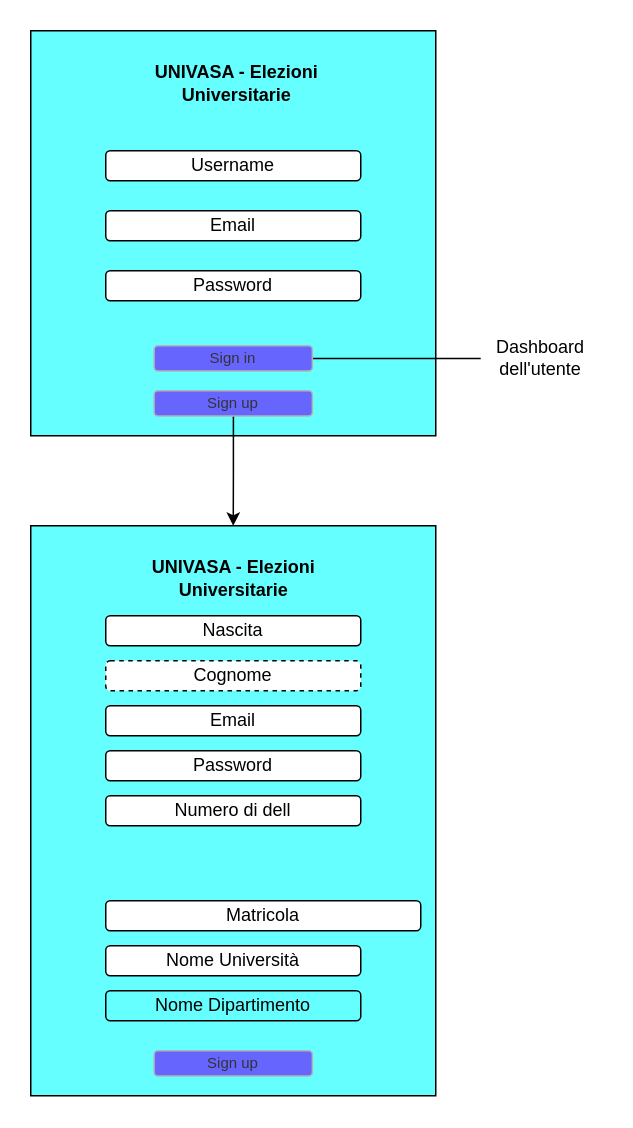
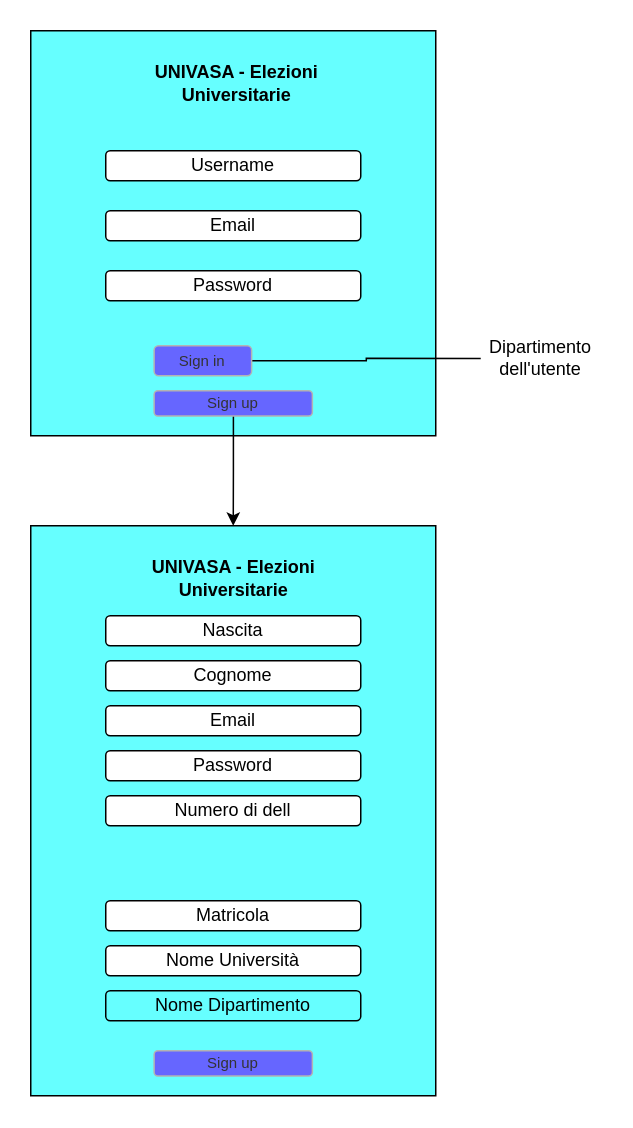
node "Sign in": size 158x25 -> 98x30
node "Dashboard dell'utente": label "Dashboard dell'utente" -> "Dipartimento dell'utente"
node "Cognome": style dashed -> solid
node "Matricola": size 315x30 -> 255x30
